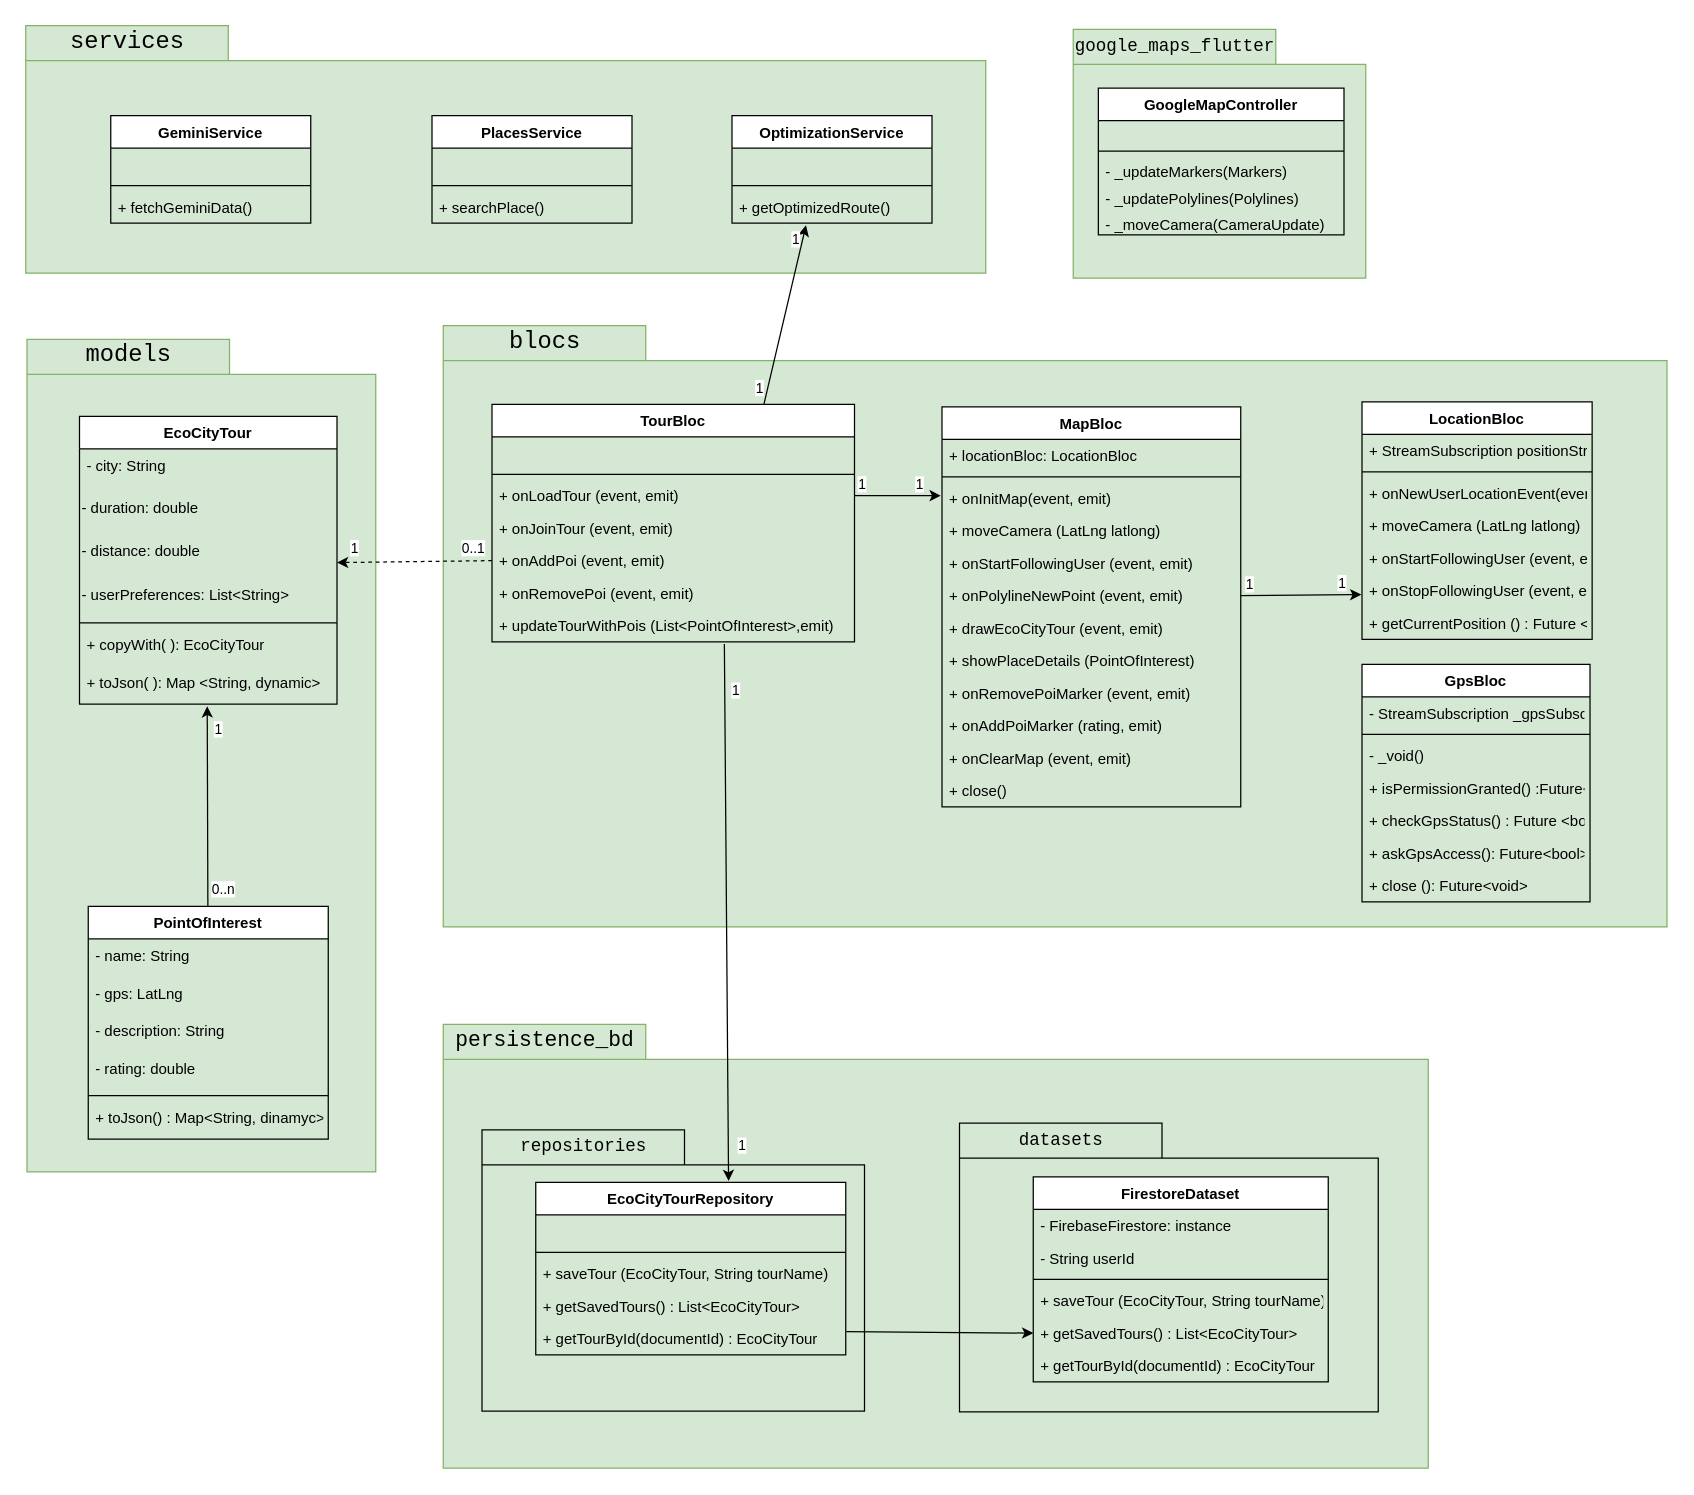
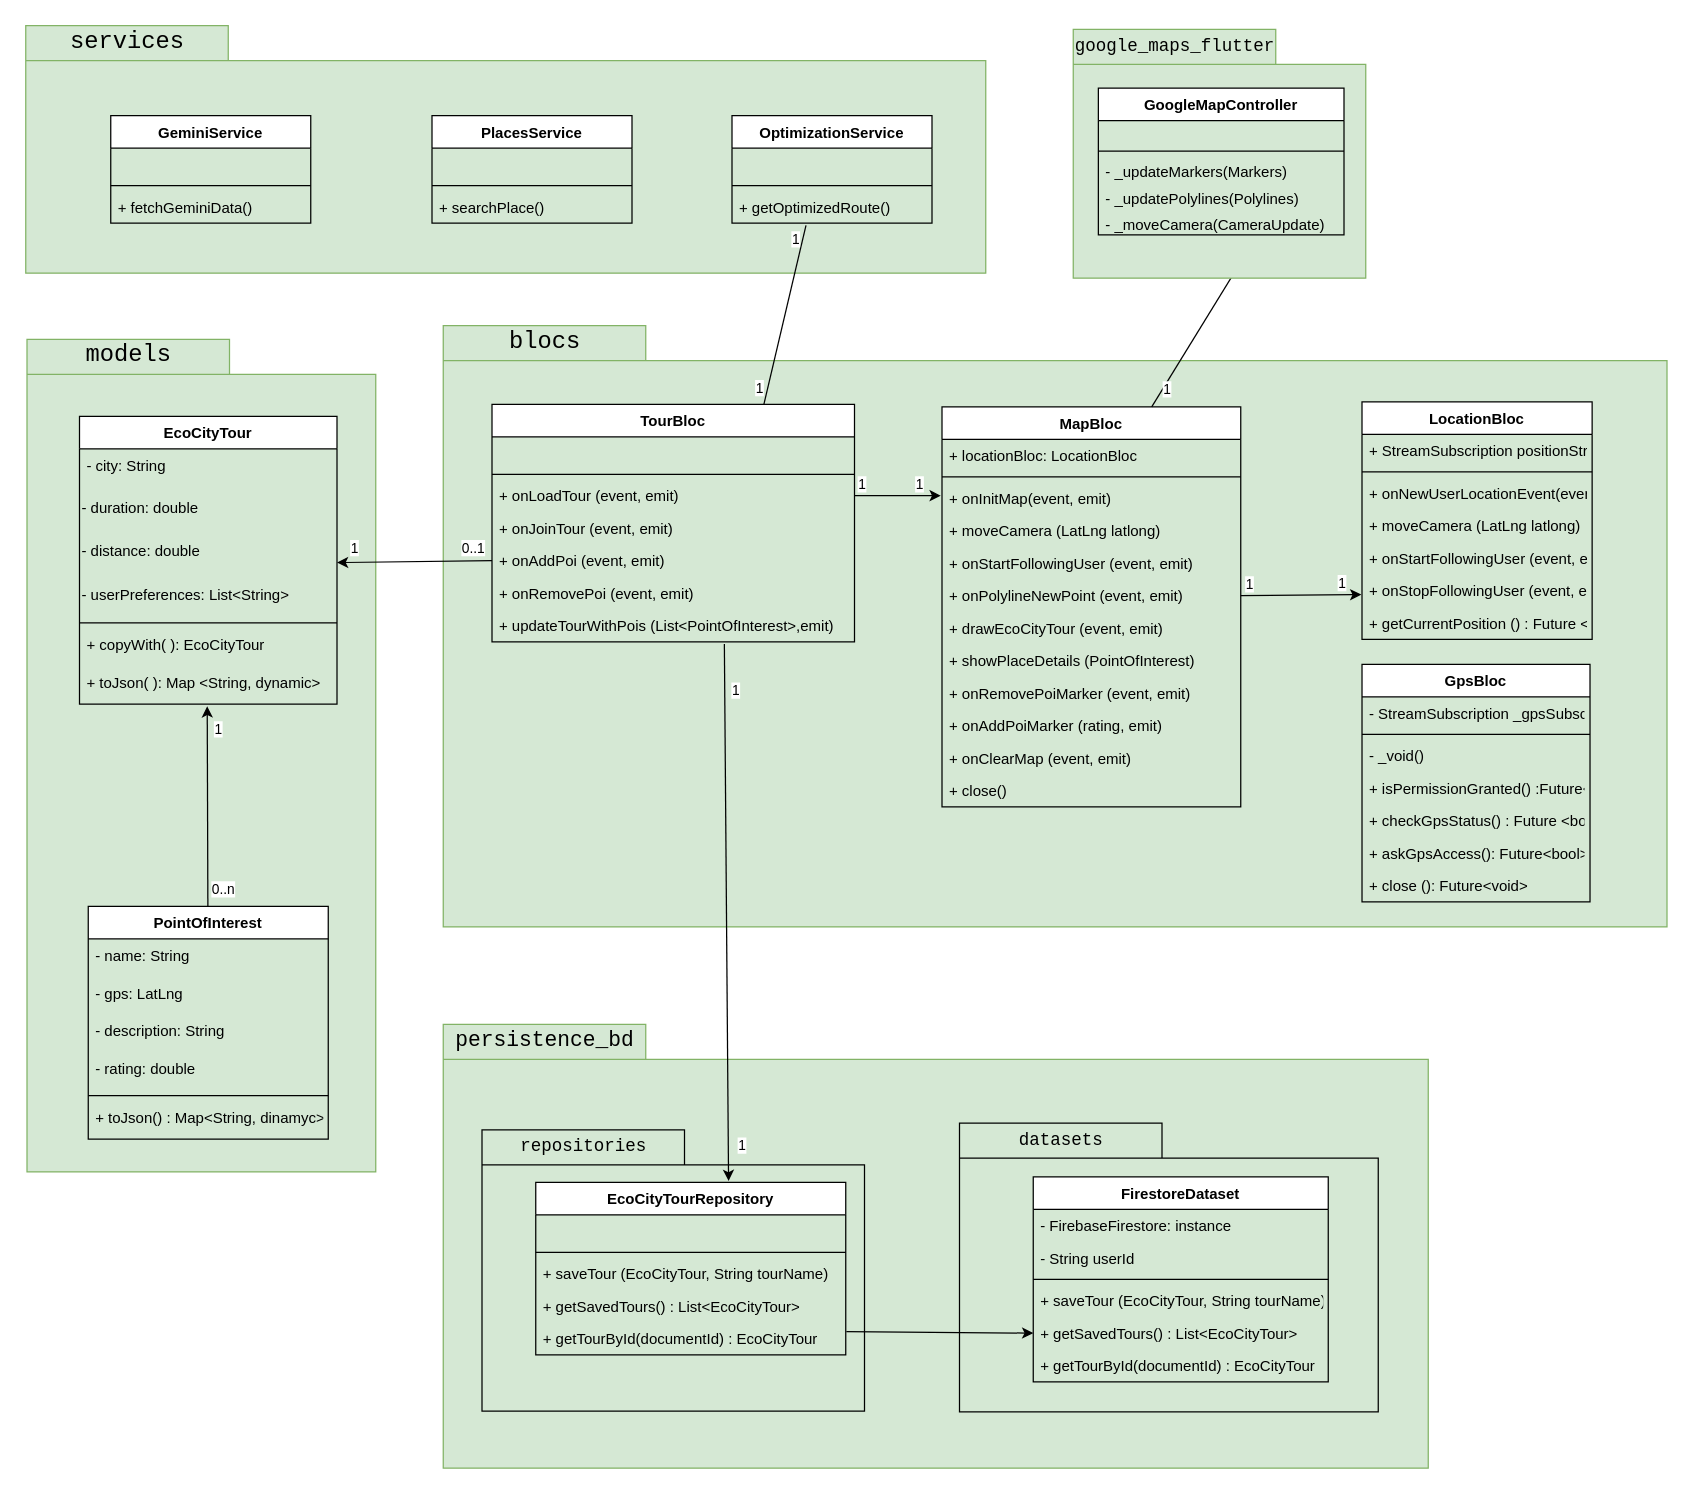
edge "TourBloc" -> "+ getOptimizedRoute()": arrowhead classic -> none
edge "MapBloc" -> "- _moveCamera(CameraUpdate)": added, labels "1", "1"
edge "+ onAddPoi (event, emit)" -> "- distance: double": style dashed -> solid
